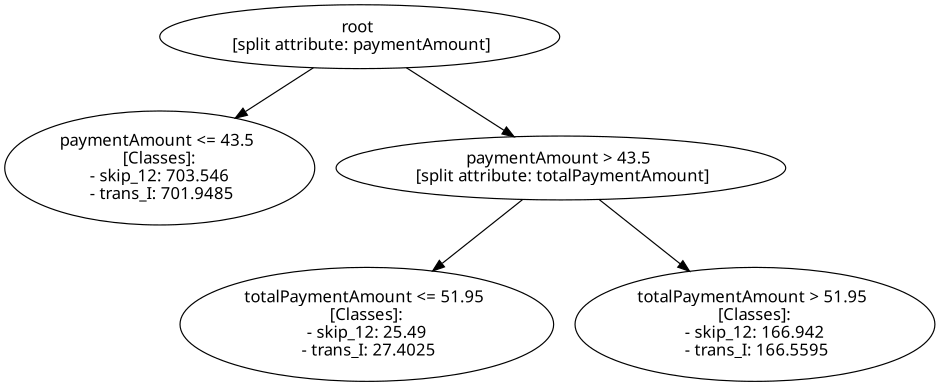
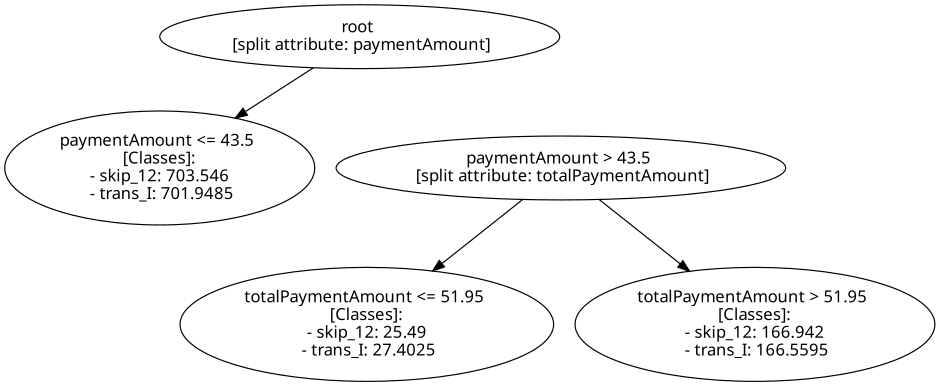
edge "root [split attribute: paymentAmount]" -> "paymentAmount > 43.5 [split attribute: totalPaymentAmount]": removed
